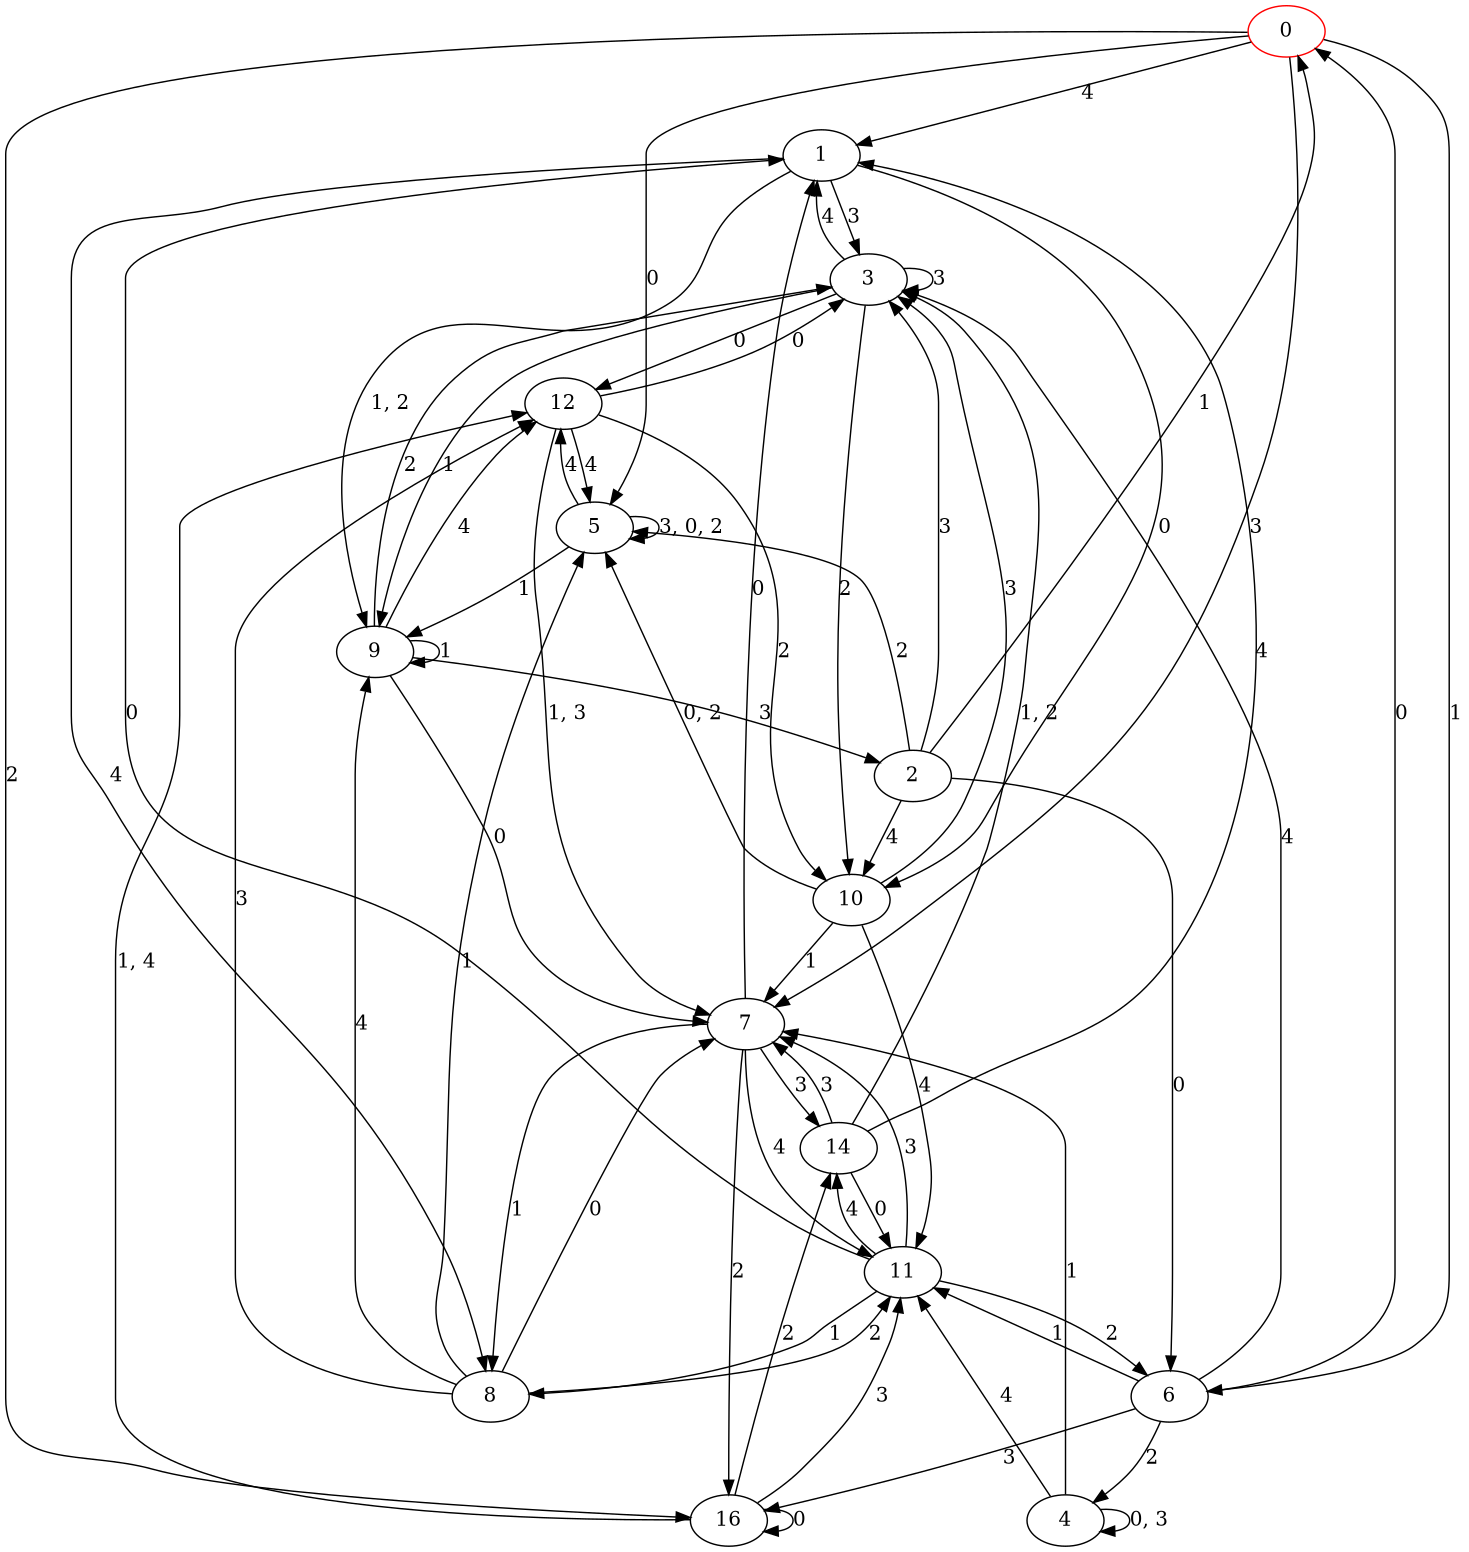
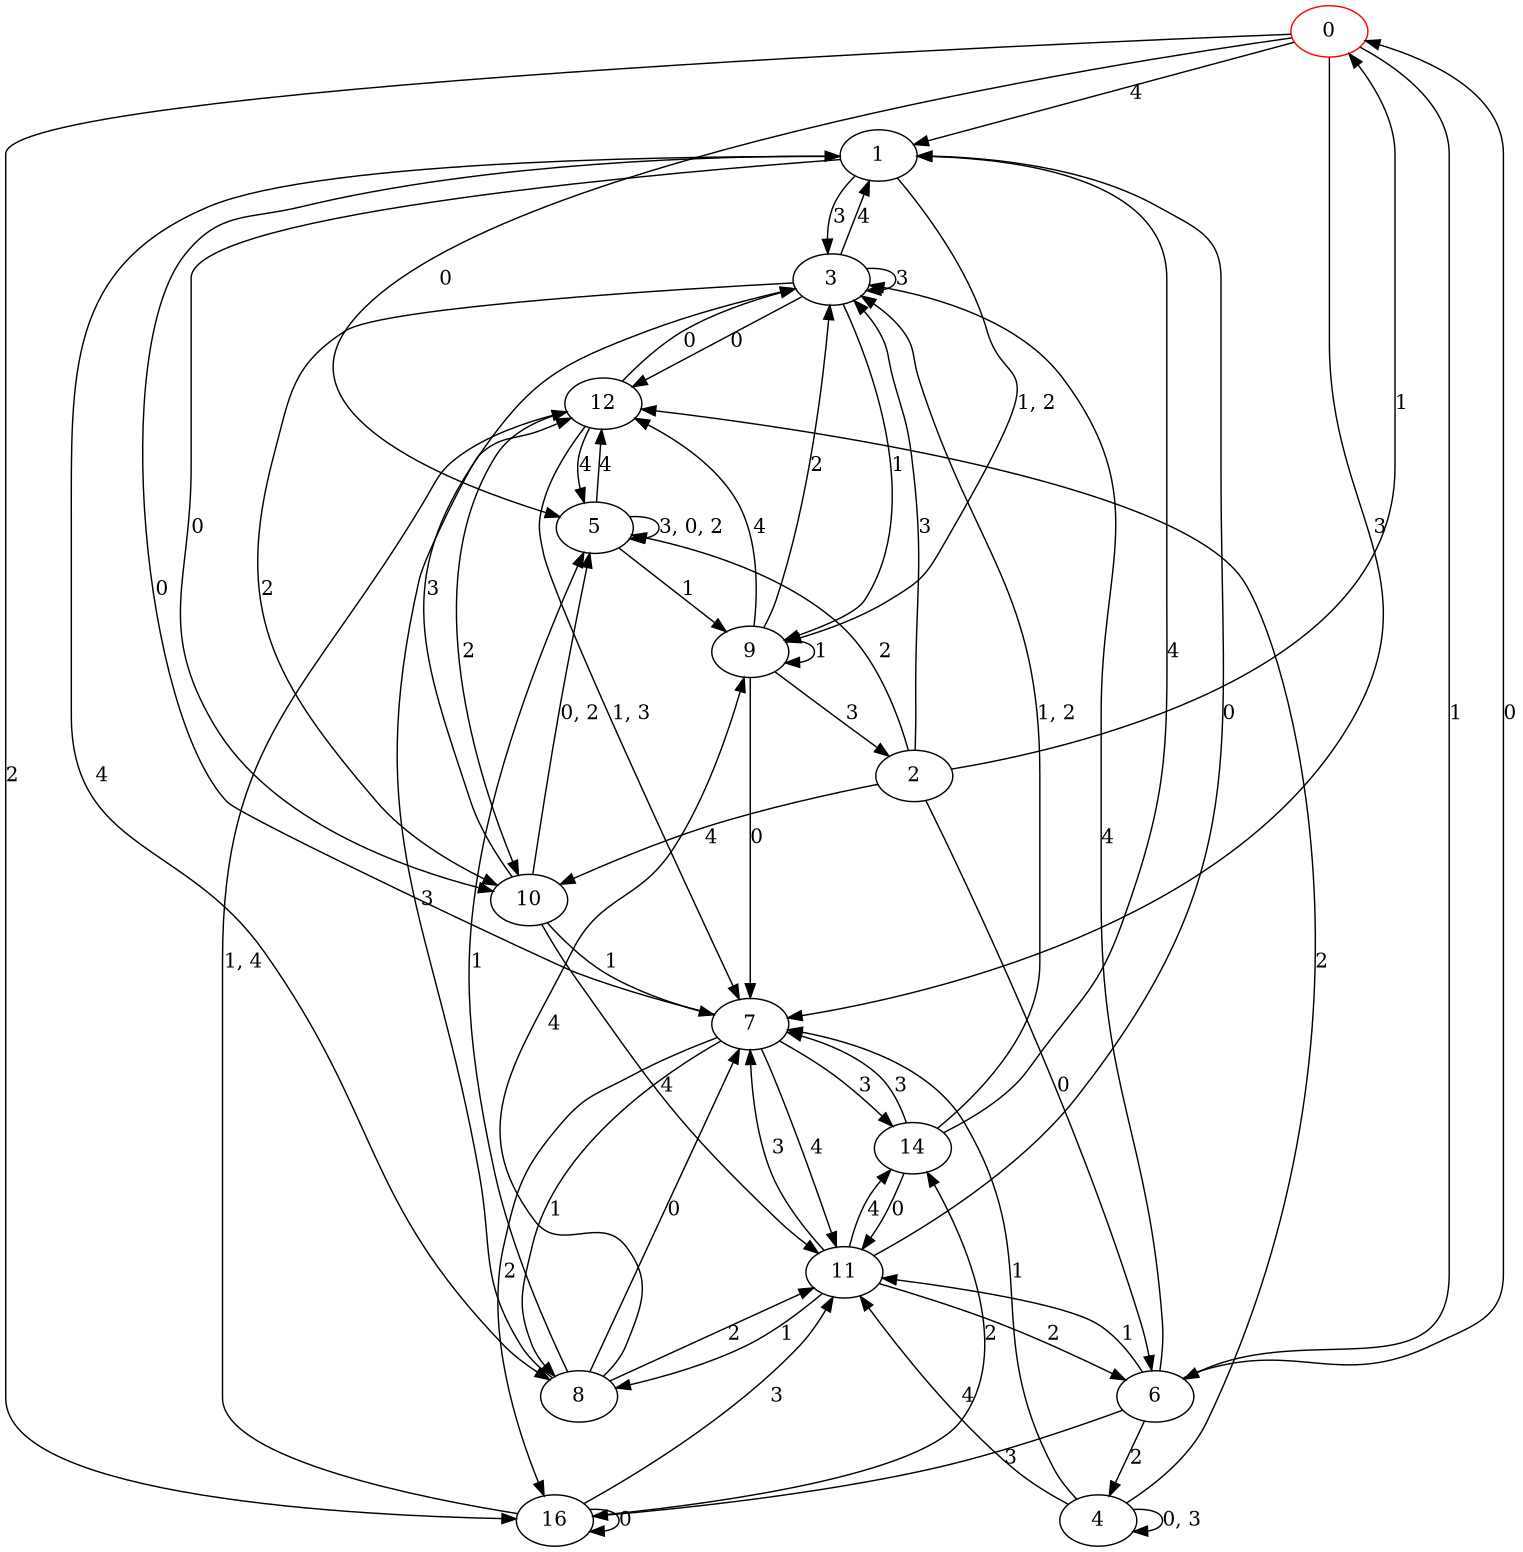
edge "4" -> "12": added, label "2"
